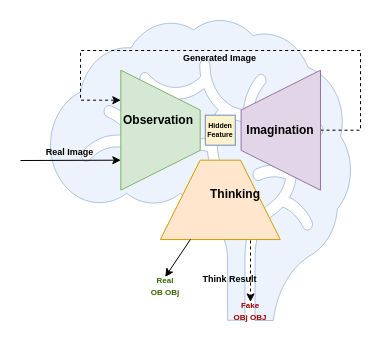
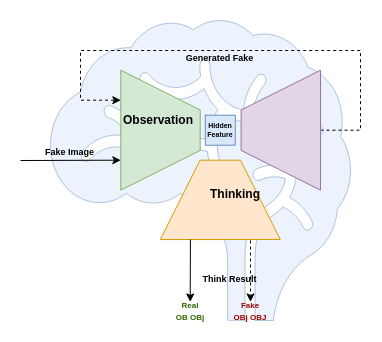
node "Generated Image": label "Generated Image" -> "Generated Fake"
node "Hidden Feature": fillcolor #fff2cc -> #dae8fc
node "Imagination": removed
node "Real Image": label "Real Image" -> "Fake Image"
node "Real OB OBj": moved (165, 286) -> (190, 311)
